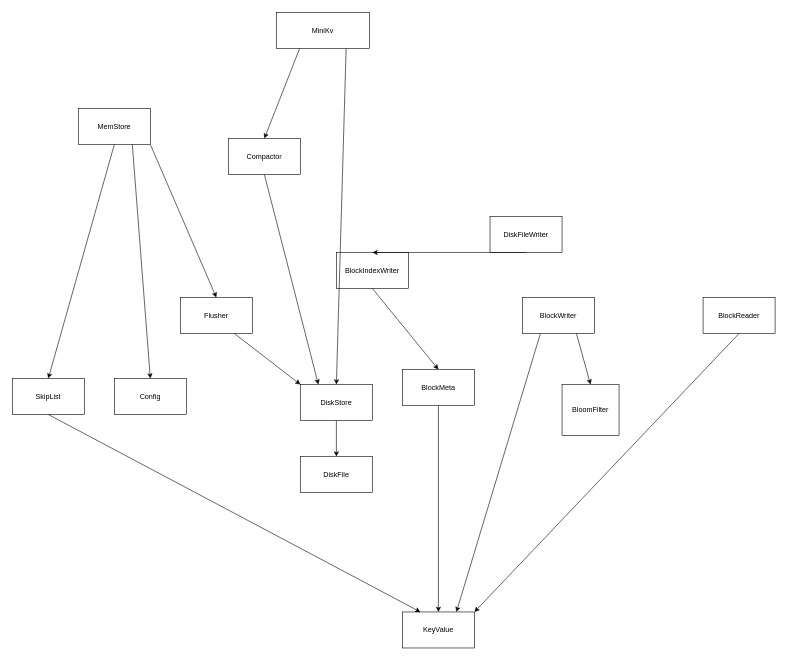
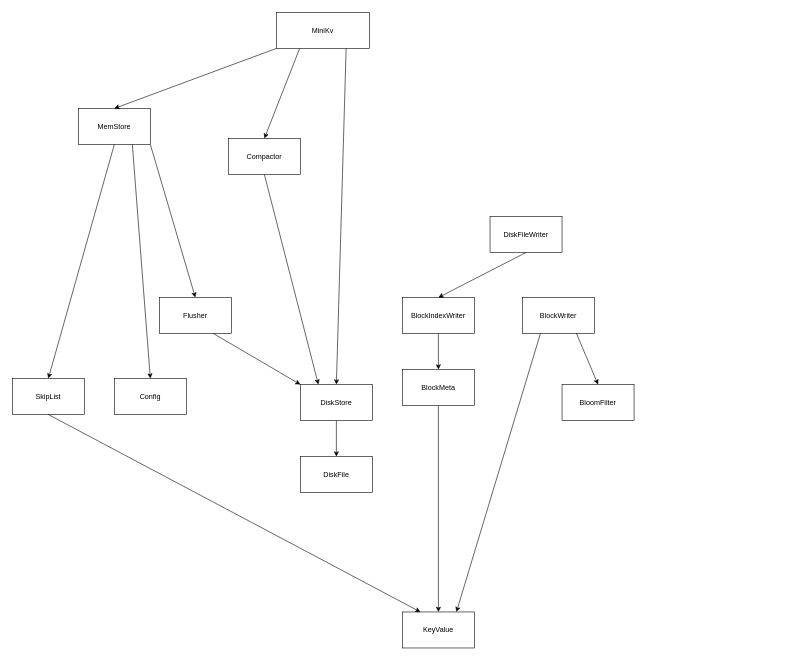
edge "MiniKv" -> "MemStore": added
node "BlockIndexWriter": moved (372, 270) -> (438, 315)
node "Flusher": moved (216, 315) -> (195, 315)
node "BlockReader": removed
edge "BlockReader" -> "KeyValue": removed
node "BloomFilter": size 57x51 -> 72x36
